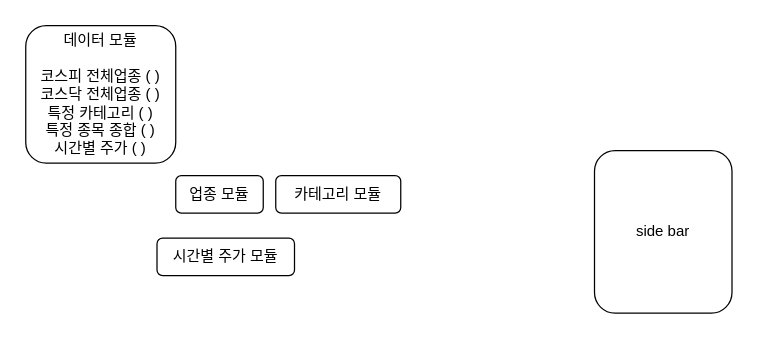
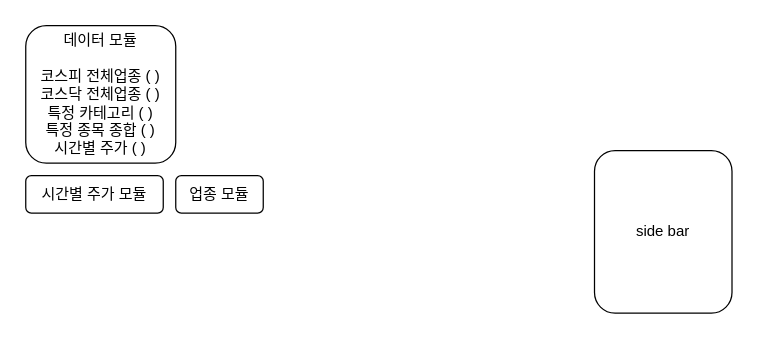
node "카테고리 모듈": removed
node "시간별 주가 모듈": moved (226, 257) -> (94, 194)
